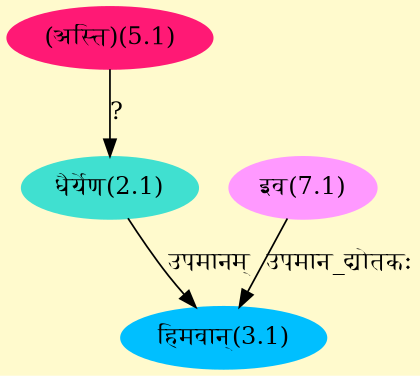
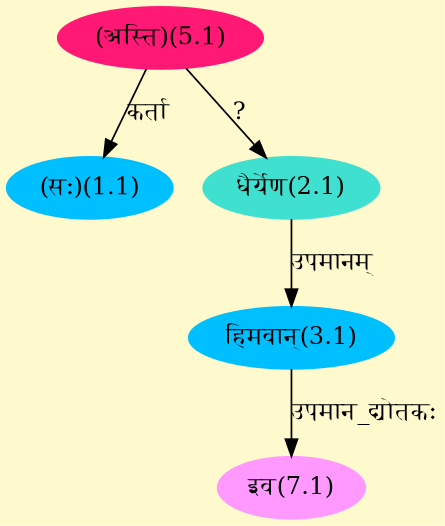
node "(सः)(1.1)": added
edge "इव(7.1)" -> "हिमवान्(3.1)": reversed
